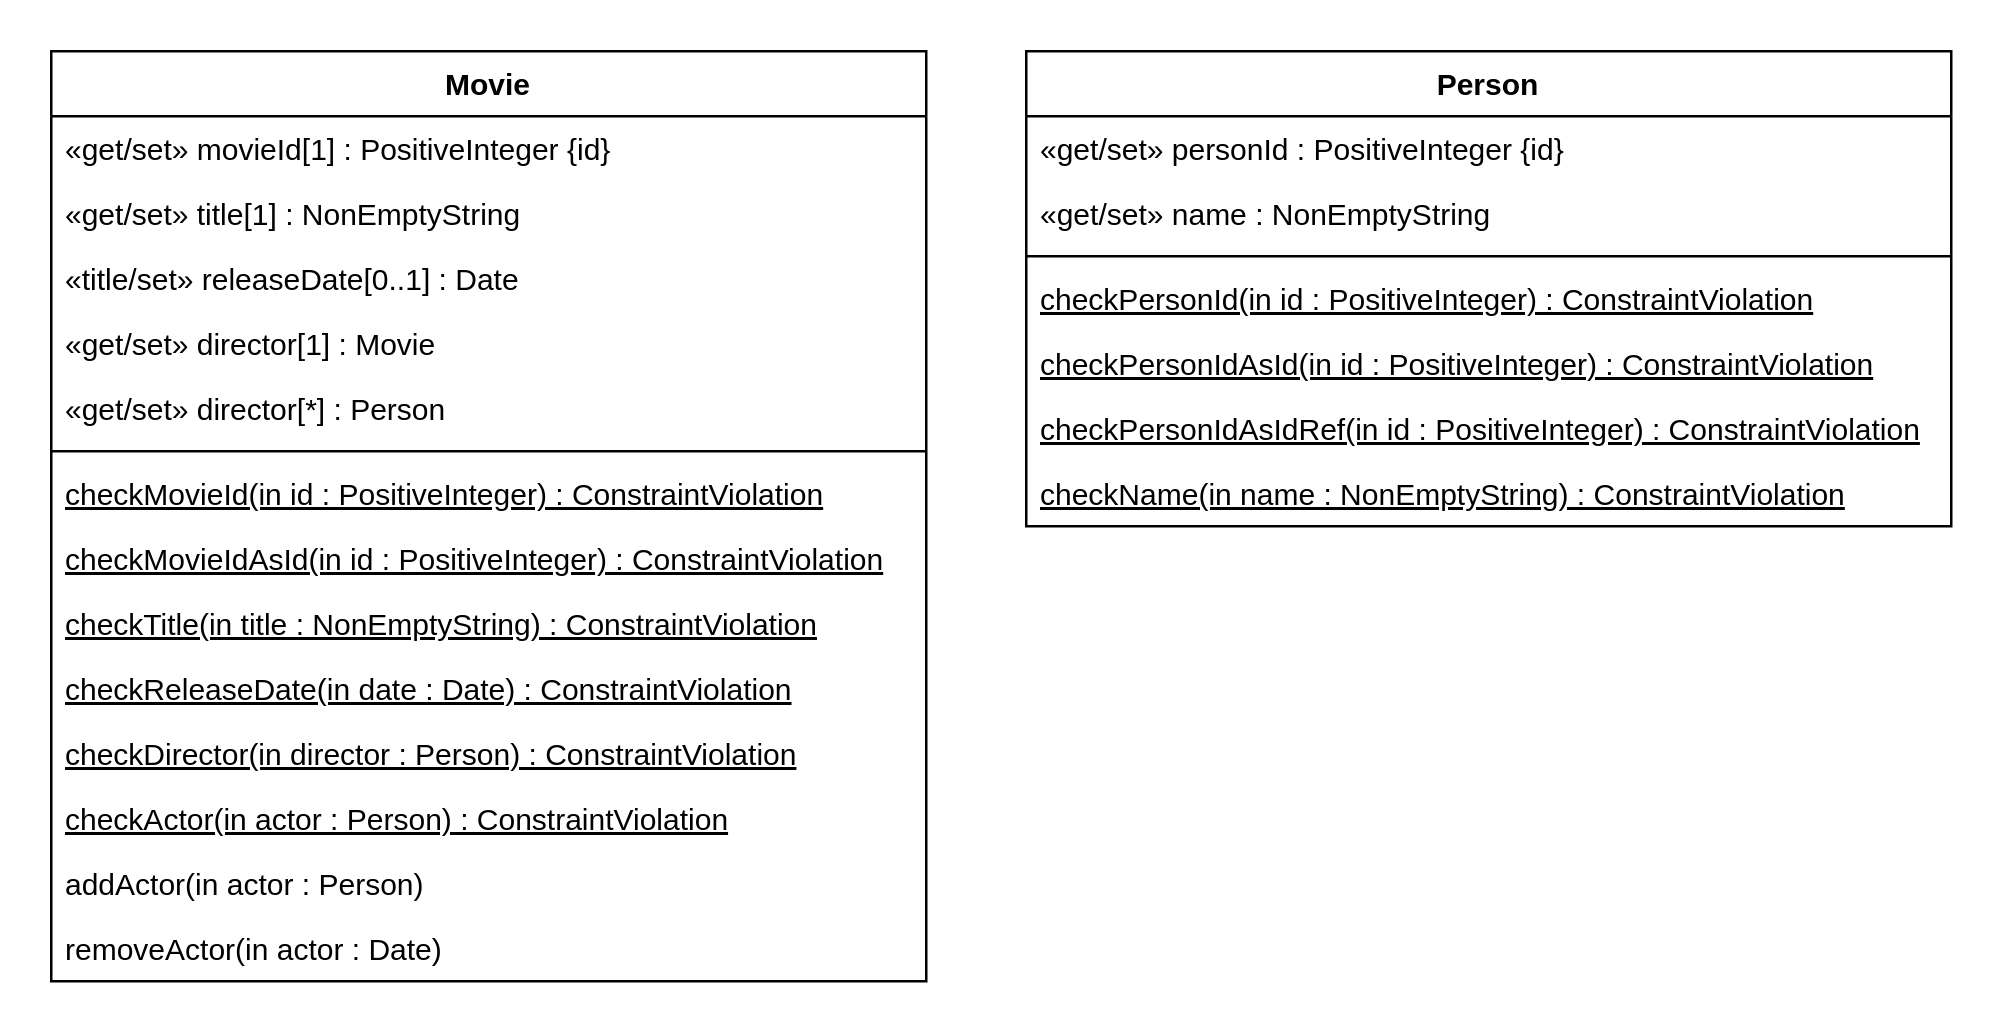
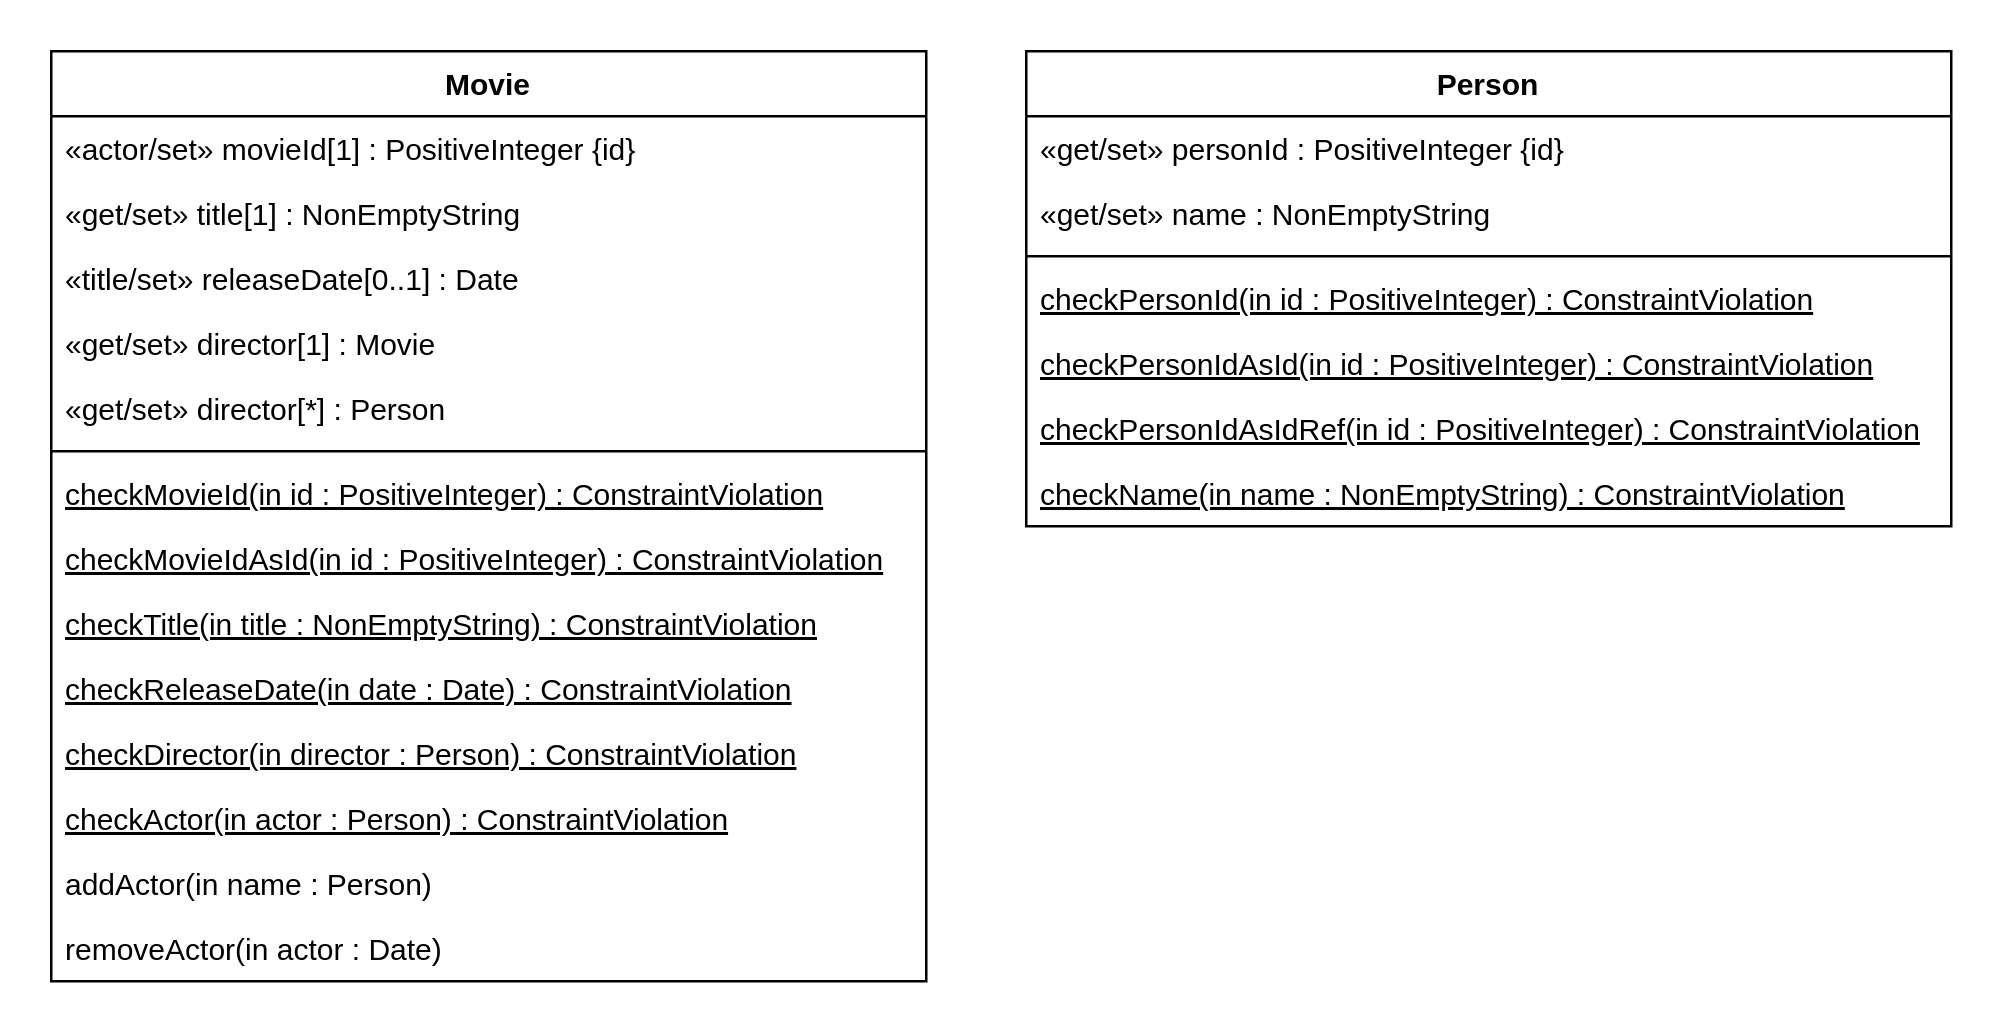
node "«get/set» movieId[1] : PositiveInteger {id}": label "«get/set» movieId[1] : PositiveInteger {id}" -> "«actor/set» movieId[1] : PositiveInteger {id}"
node "addActor(in actor : Person)": label "addActor(in actor : Person)" -> "addActor(in name : Person)"
